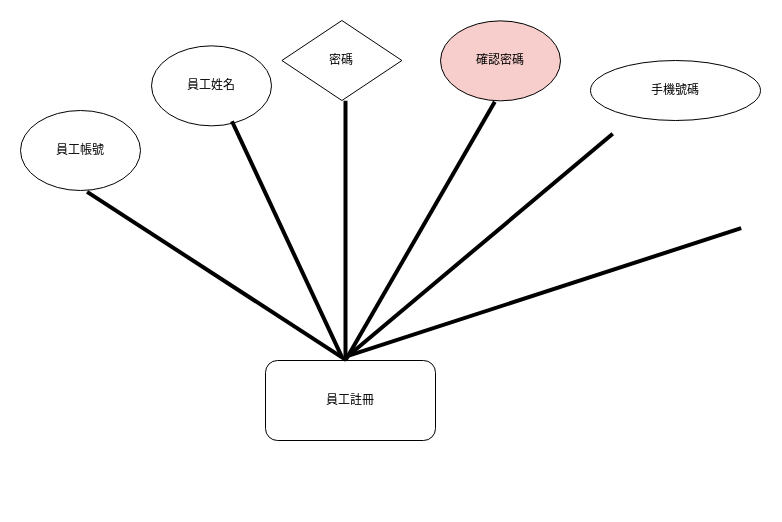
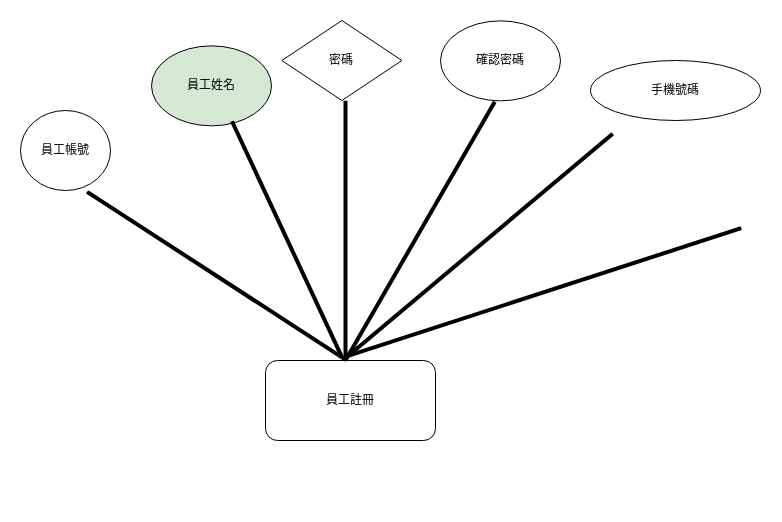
node "確認密碼": fillcolor #f8cecc -> #ffffff
node "員工姓名": fillcolor #ffffff -> #d5e8d4
node "員工帳號": size 120x80 -> 90x80
